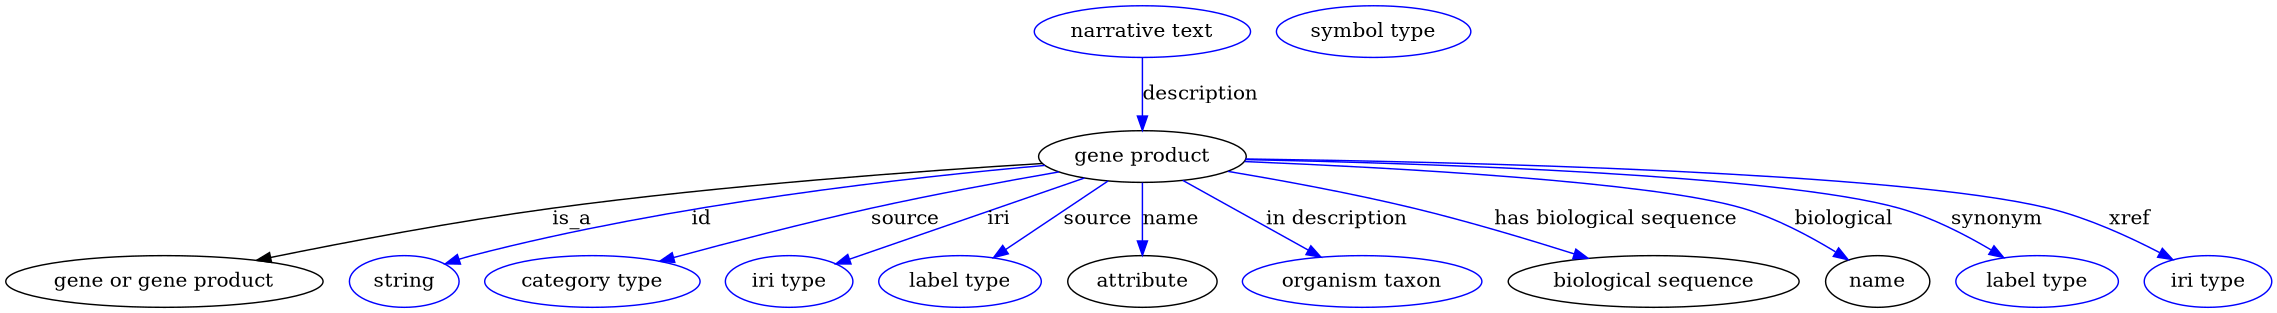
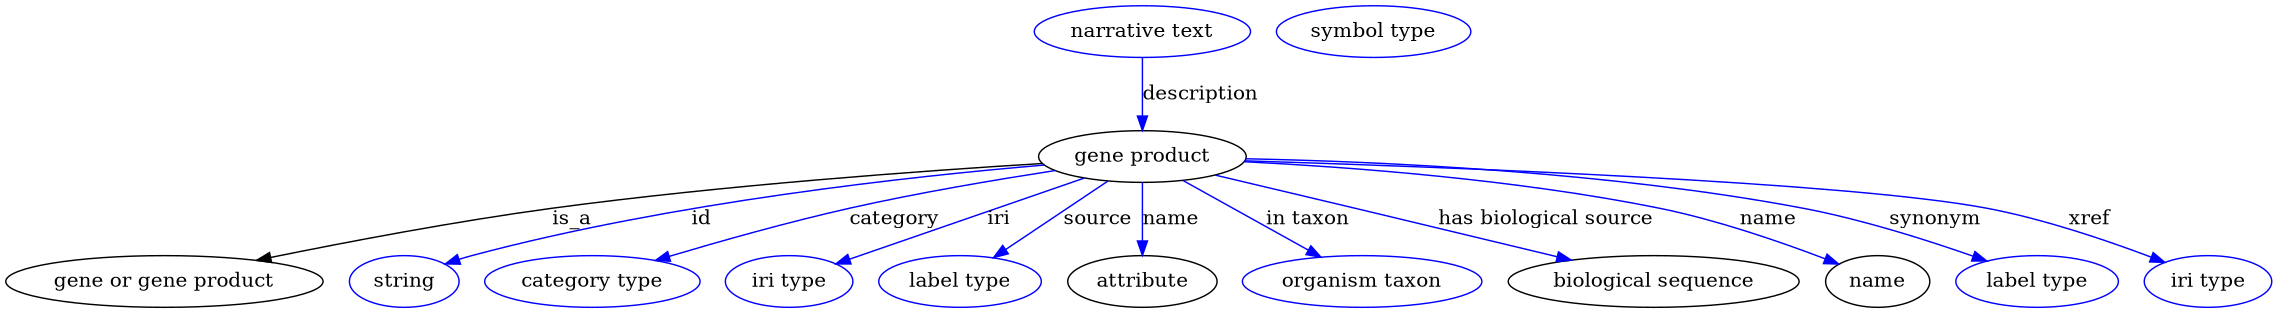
edge "gene product" -> "category type": label "source" -> "category"
edge "gene product" -> "organism taxon": label "in description" -> "in taxon"
edge "gene product" -> "biological sequence": label "has biological sequence" -> "has biological source"
edge "gene product" -> "name": label "biological" -> "name"
